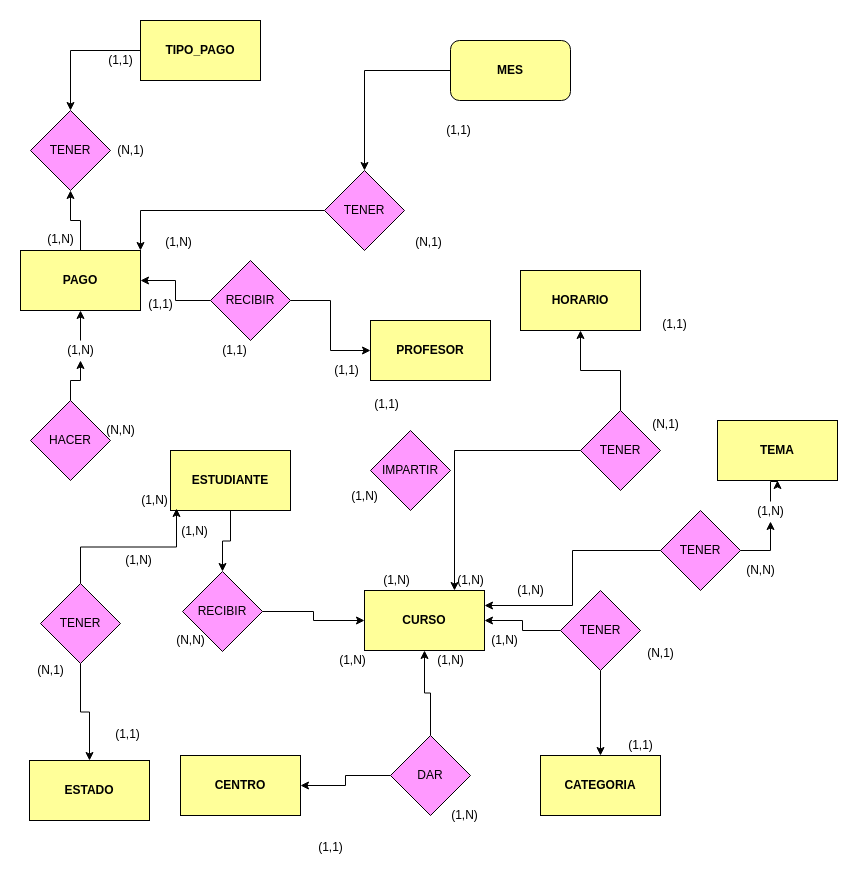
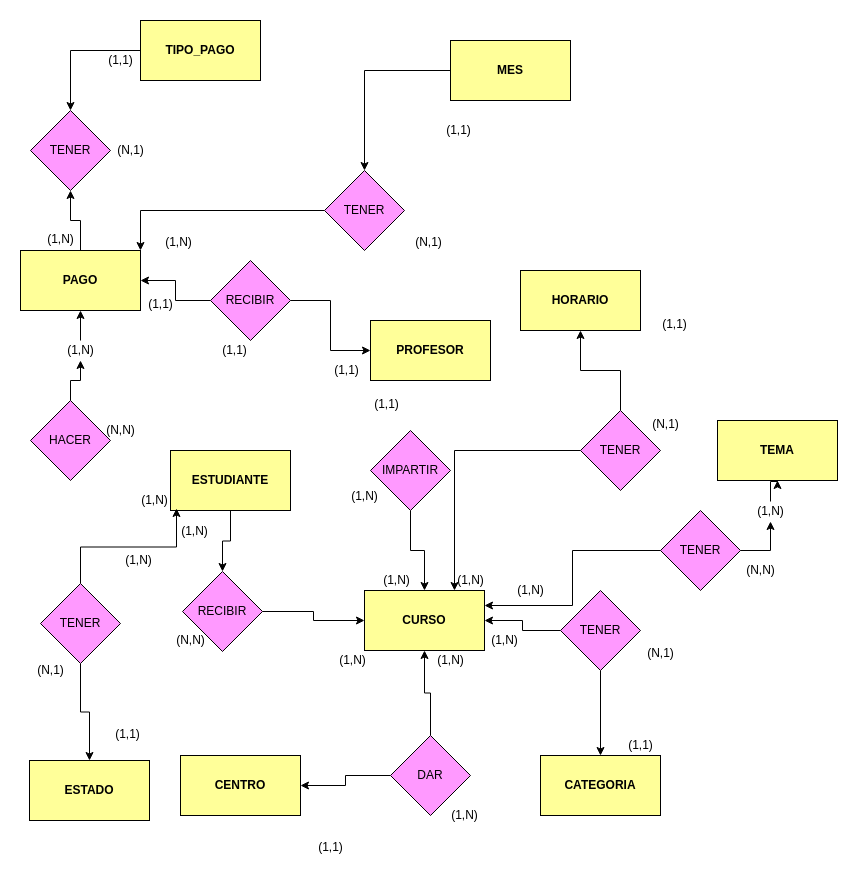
node "MES": shape rounded rectangle -> rectangle
edge "IMPARTIR" -> "CURSO": added
